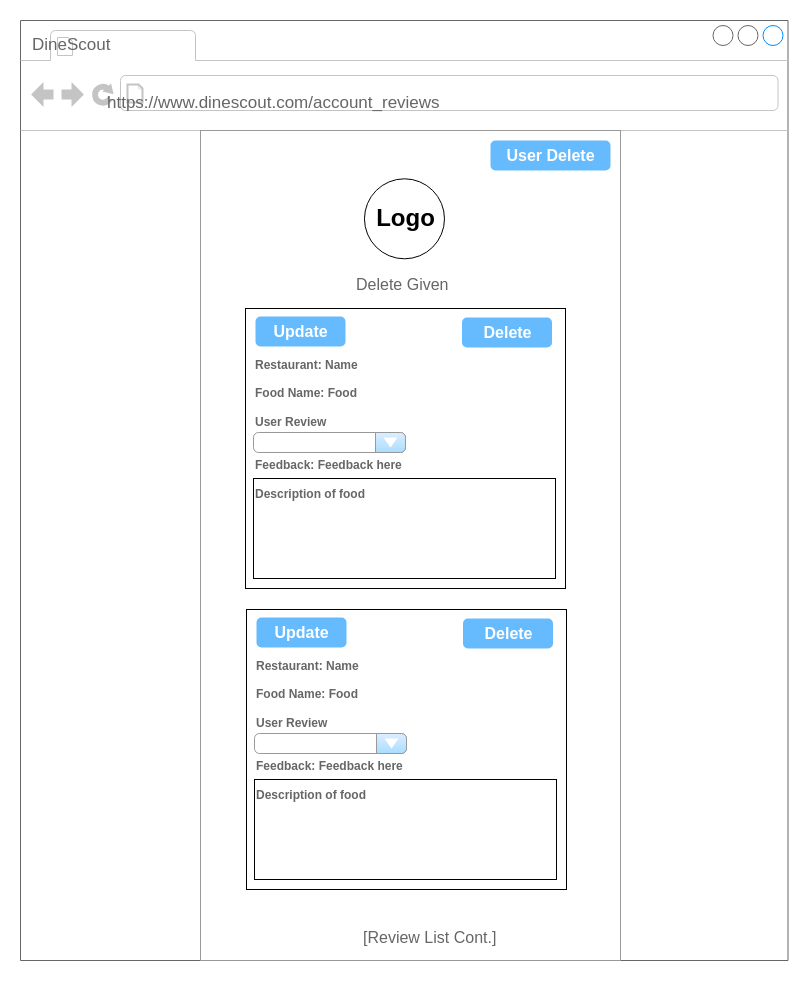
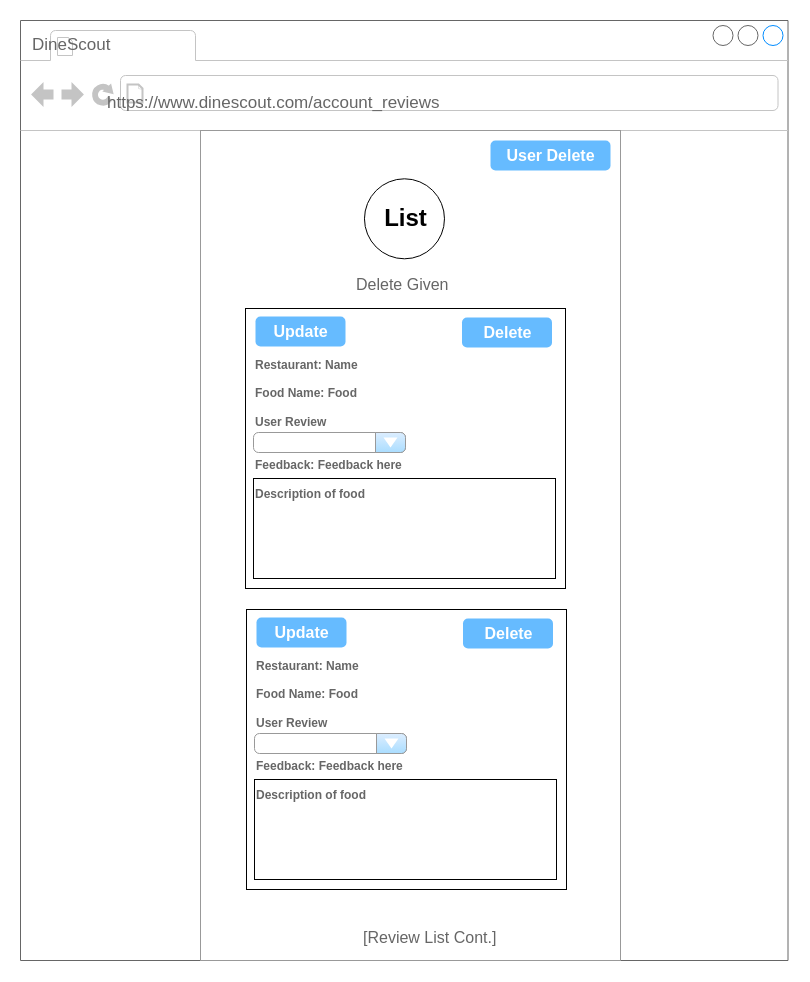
node "Logo": label "Logo" -> "List"
